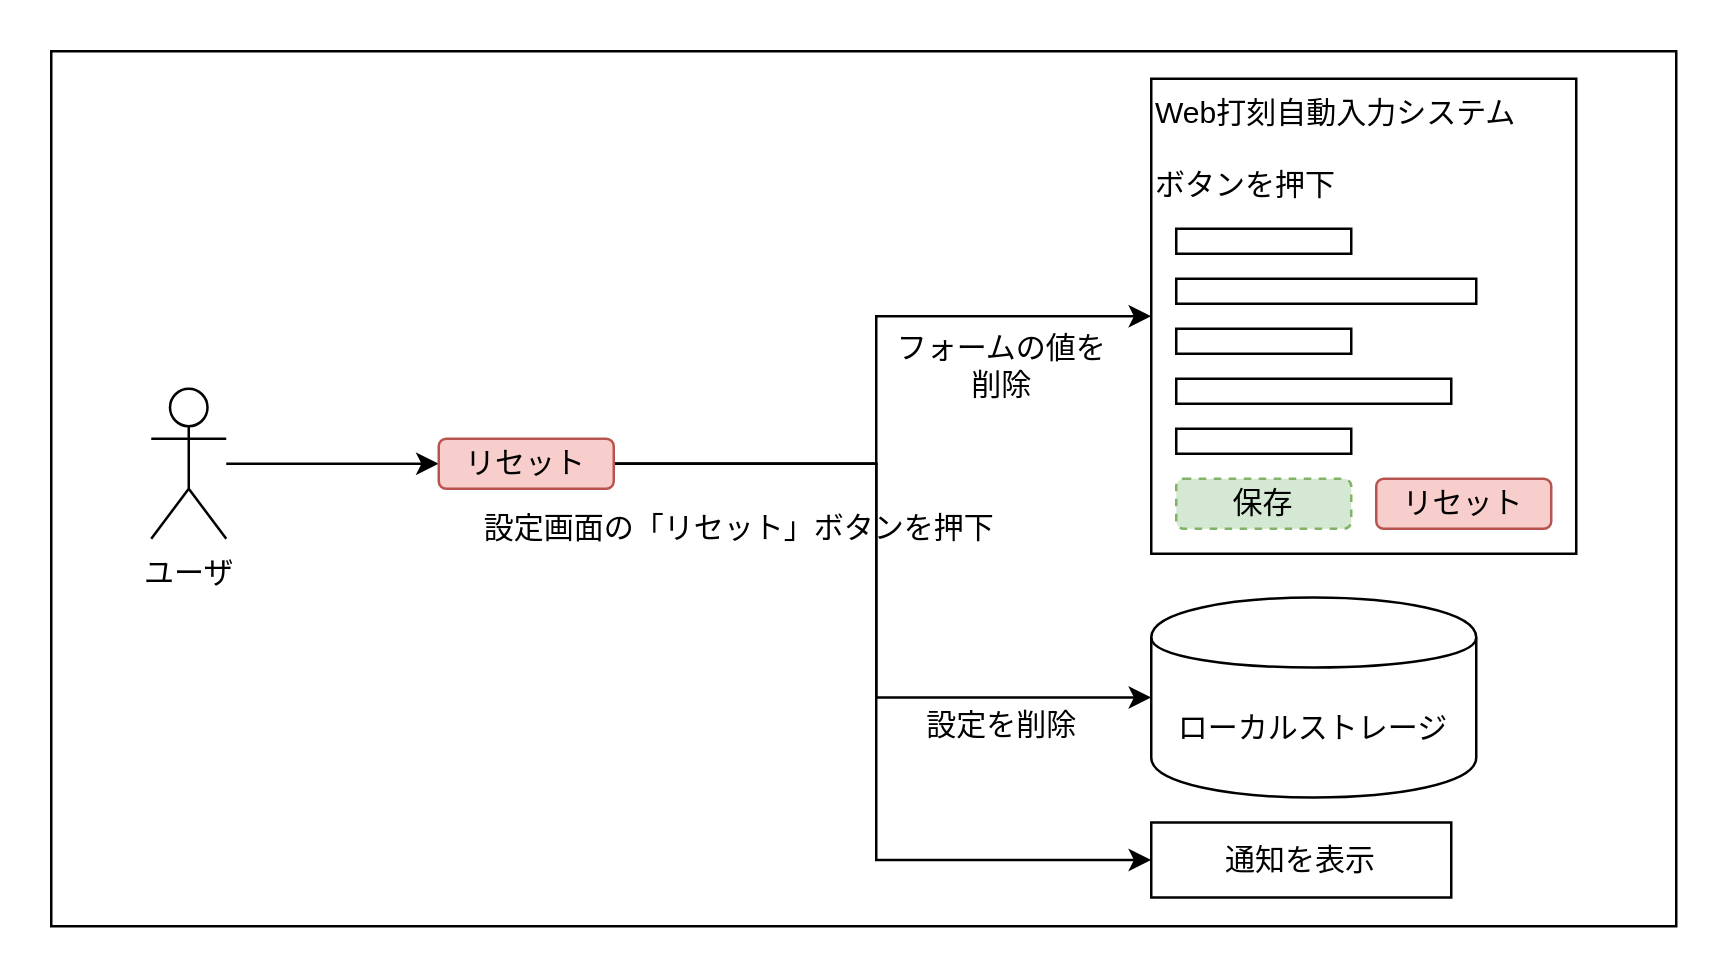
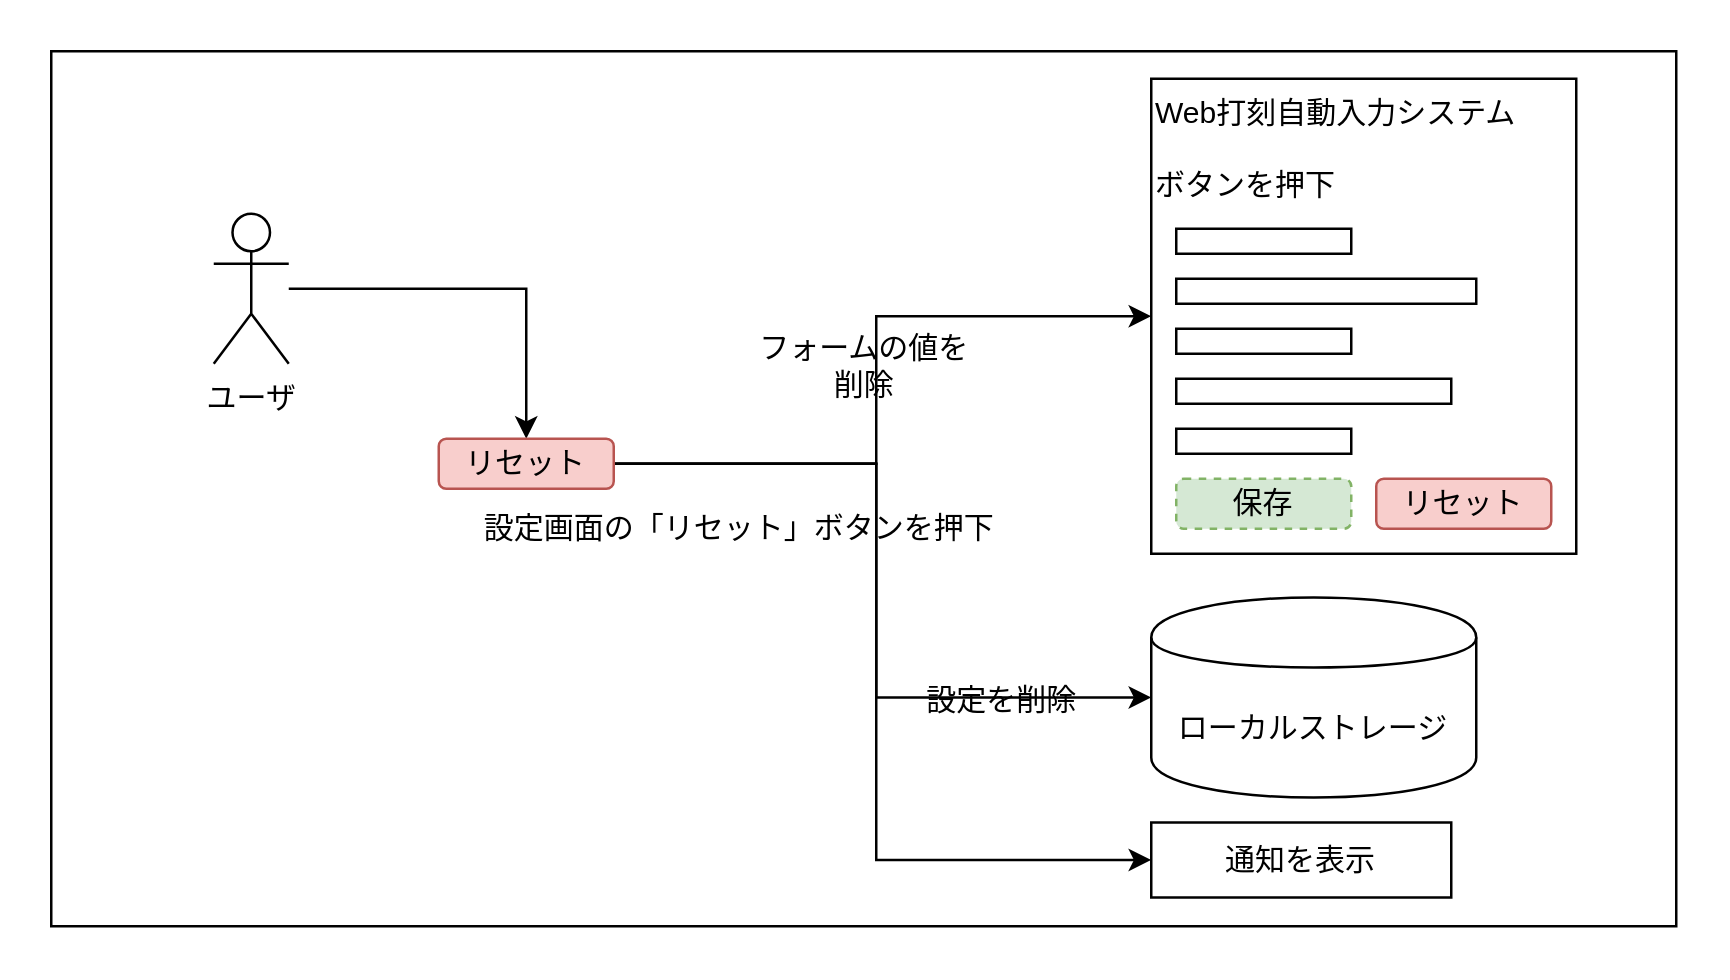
node "フォームの値を 削除": moved (1001, 366) -> (864, 366)
node "ユーザ": moved (189, 464) -> (251, 289)
node "設定を削除": moved (1001, 726) -> (1001, 701)
